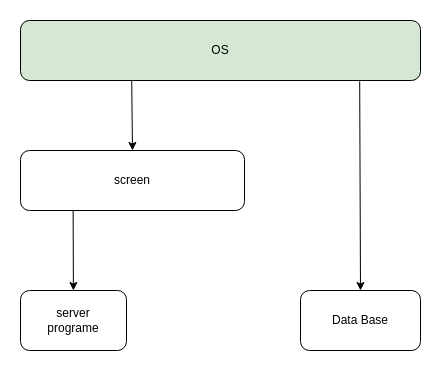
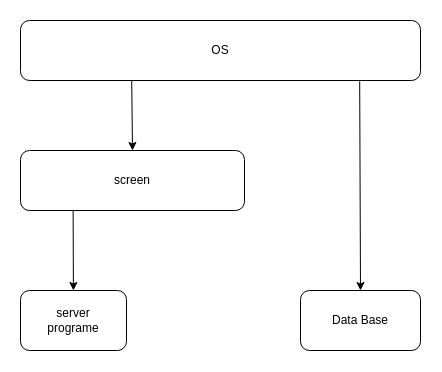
node "OS": fillcolor #d5e8d4 -> #ffffff
